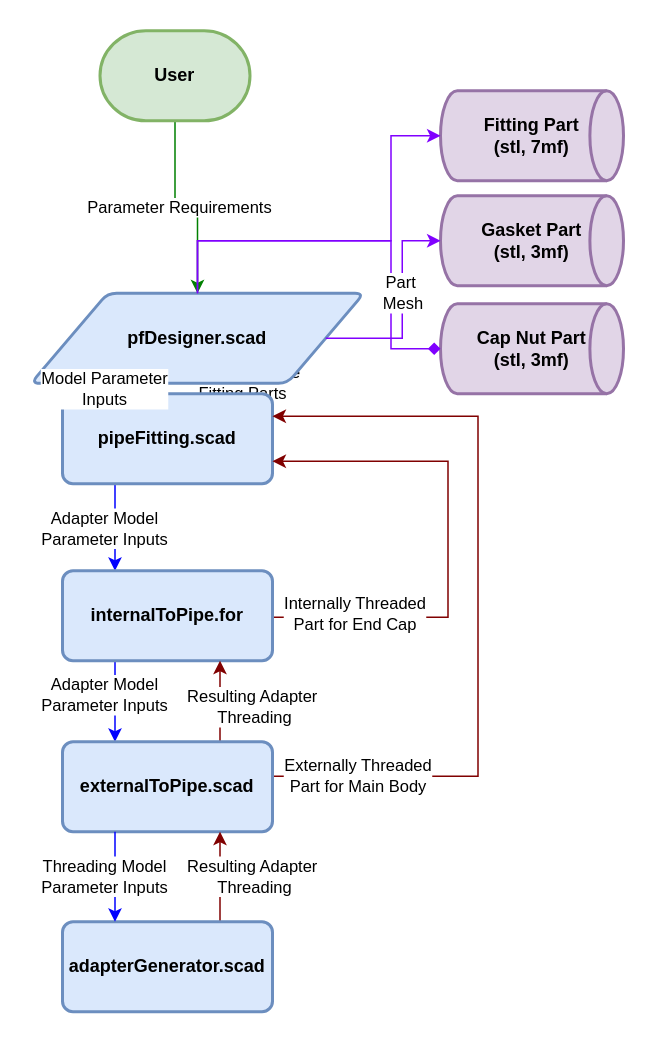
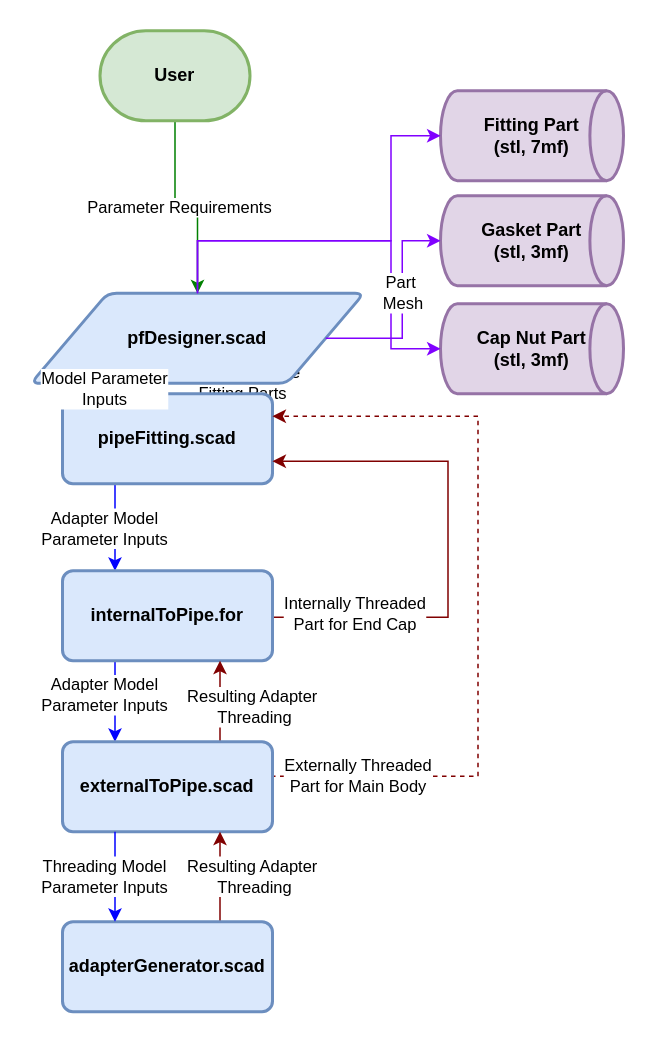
edge "pfDesigner.scad" -> "Cap Nut Part (stl, 3mf)": arrowhead diamond -> classic
edge "externalToPipe.scad" -> "pipeFitting.scad": style solid -> dashed
